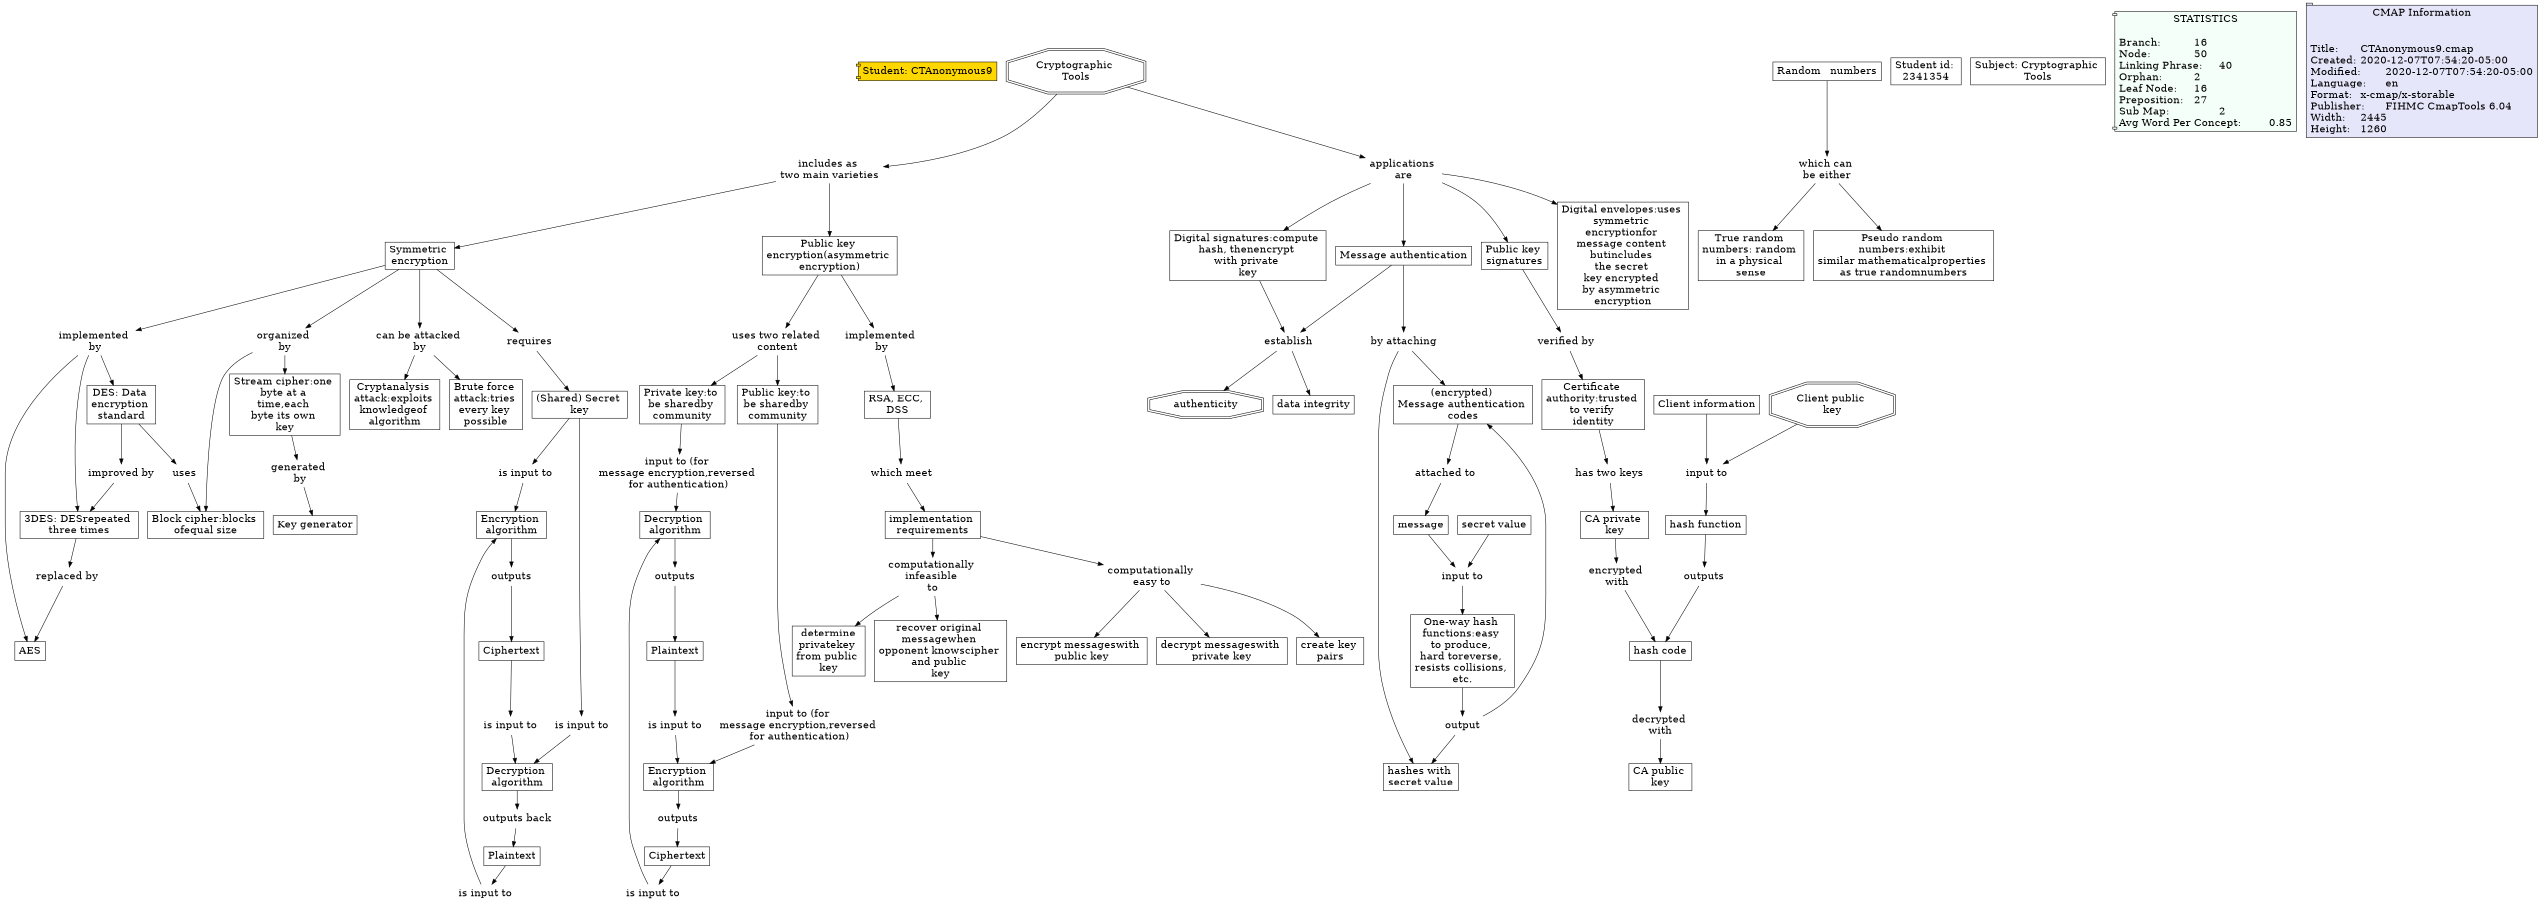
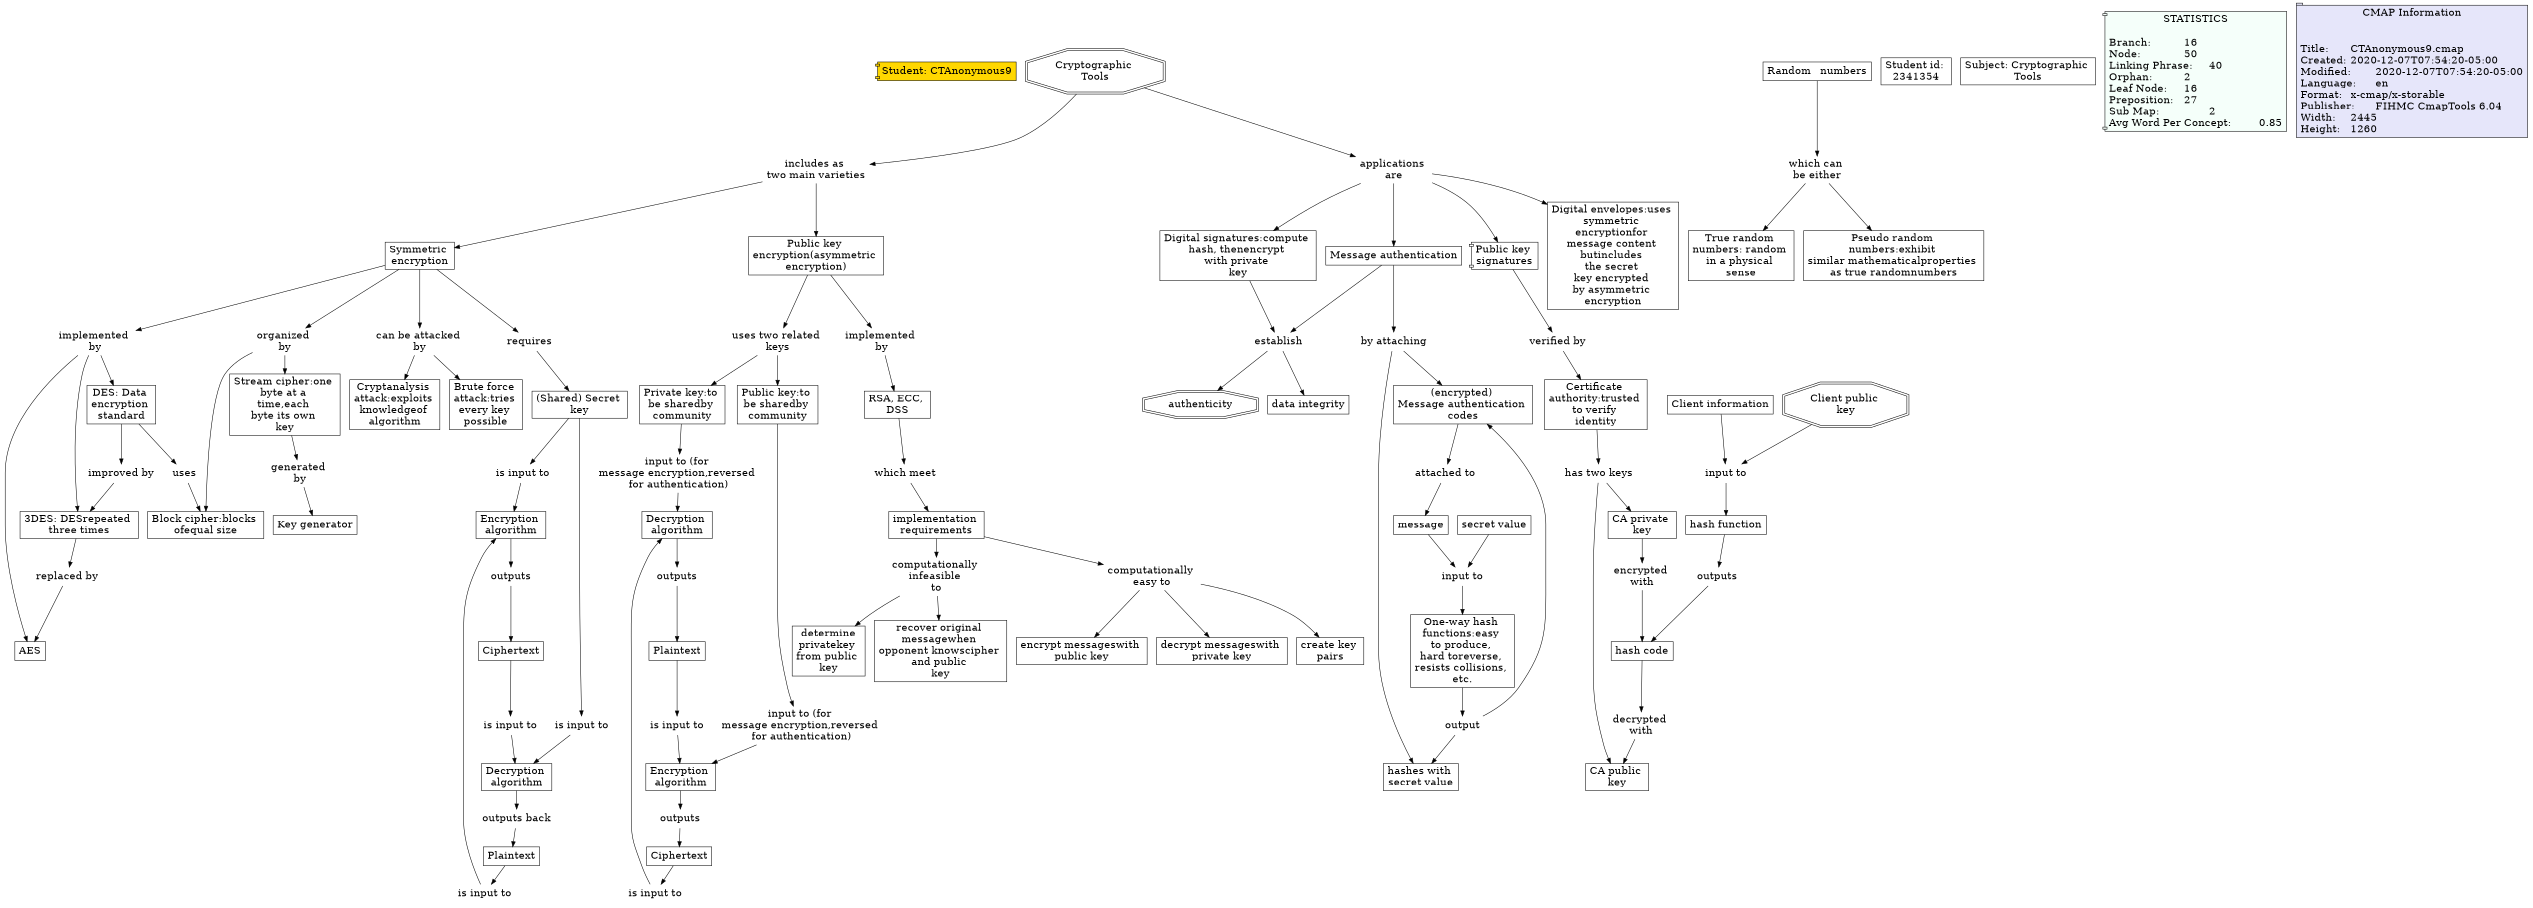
node "Public key signatures": shape box -> component
node "uses two related content": label "uses two related content" -> "uses two related keys"
edge "has two keys" -> "CA public key": added
